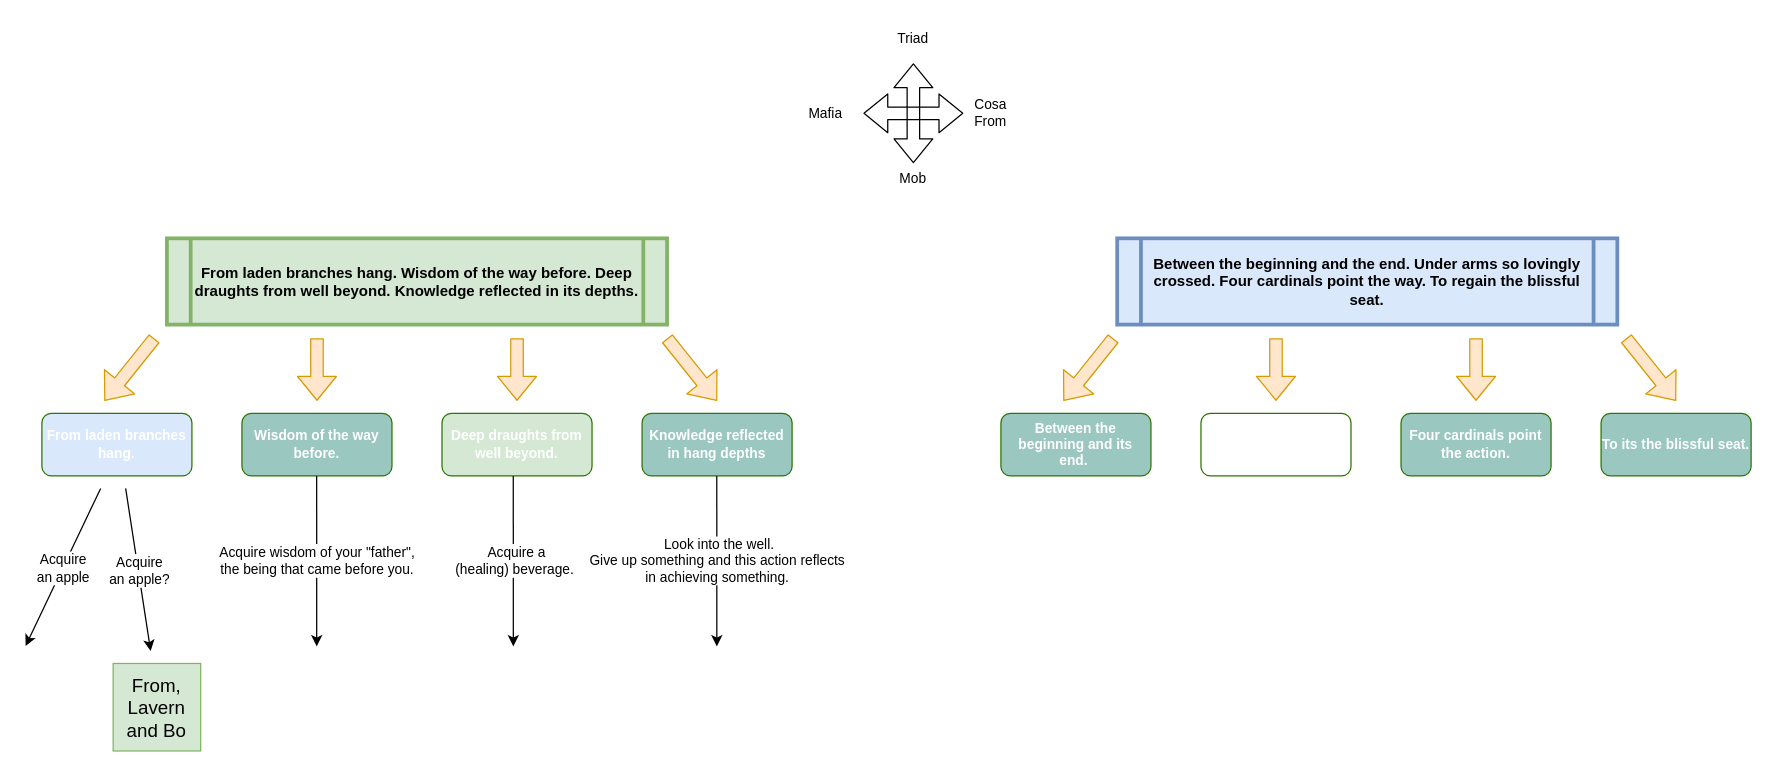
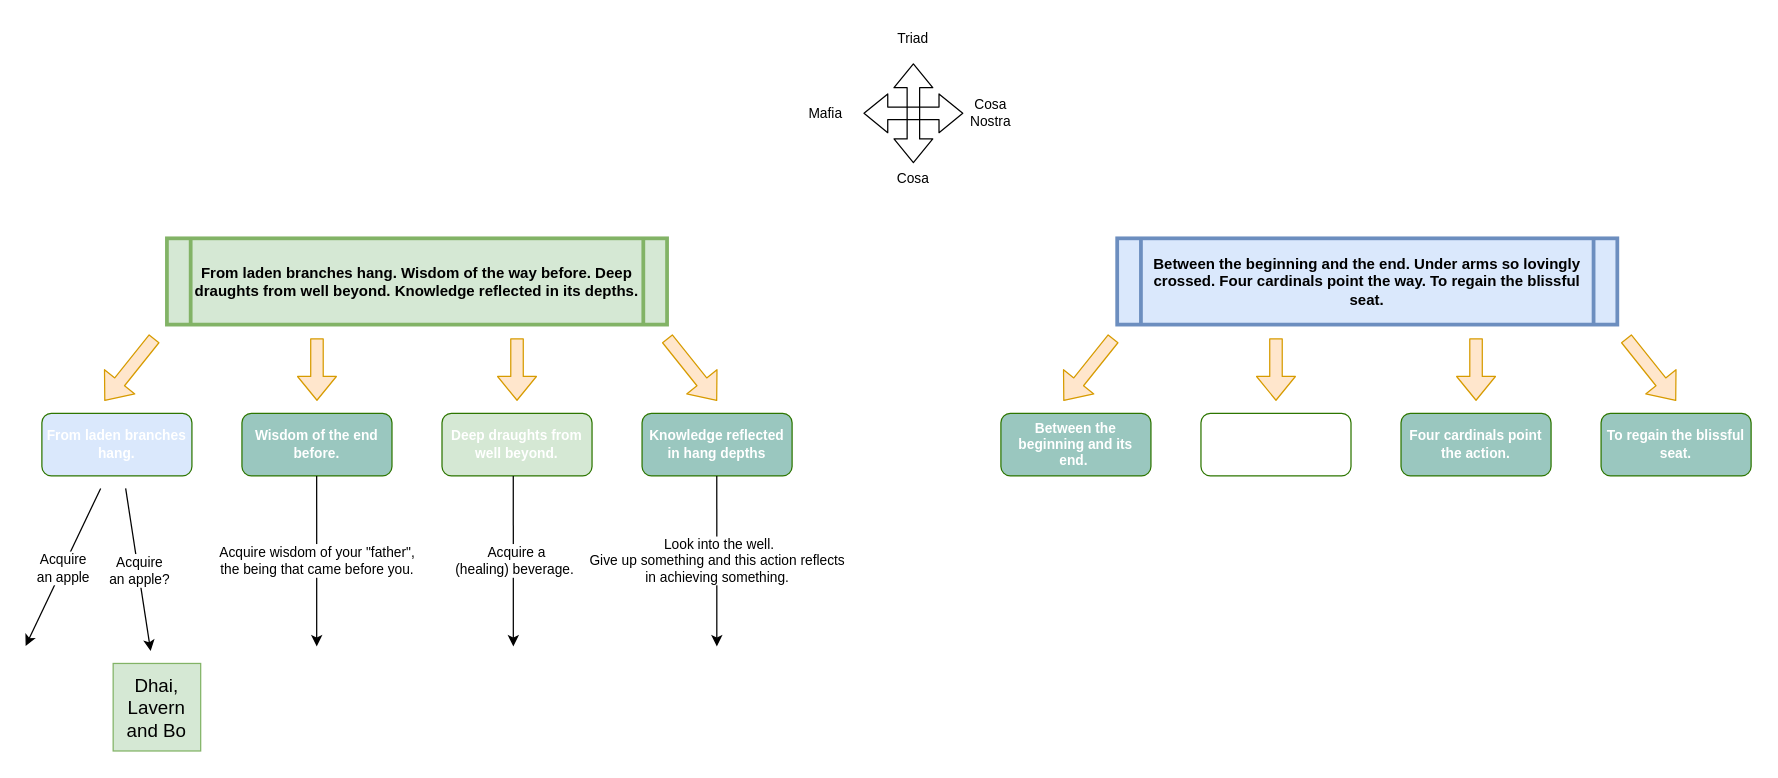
node "Cosa From": label "Cosa From" -> "Cosa Nostra"
node "Mob": label "Mob" -> "Cosa"
node "Wisdom of the way before.": label "Wisdom of the way before." -> "Wisdom of the end before."
node "To its the blissful seat.": label "To its the blissful seat." -> "To regain the blissful seat."
node "From, Lavern and Bo": label "From, Lavern and Bo" -> "Dhai, Lavern and Bo"
